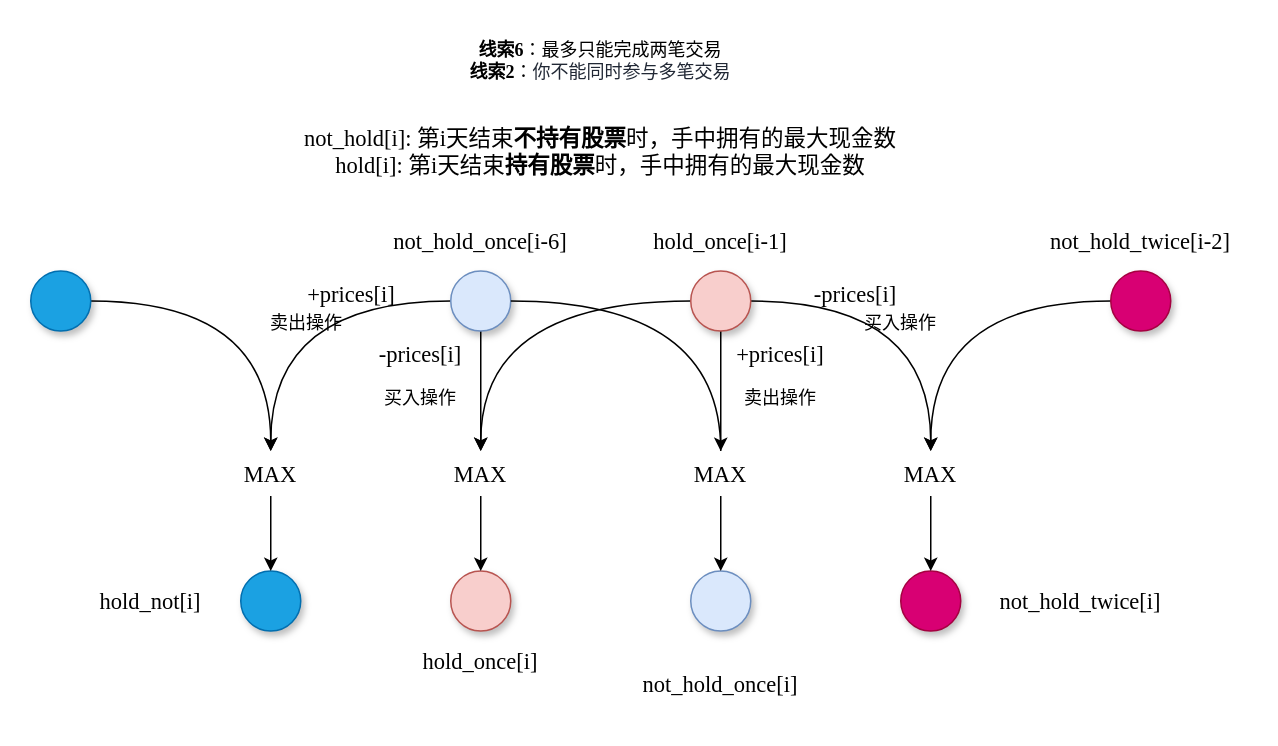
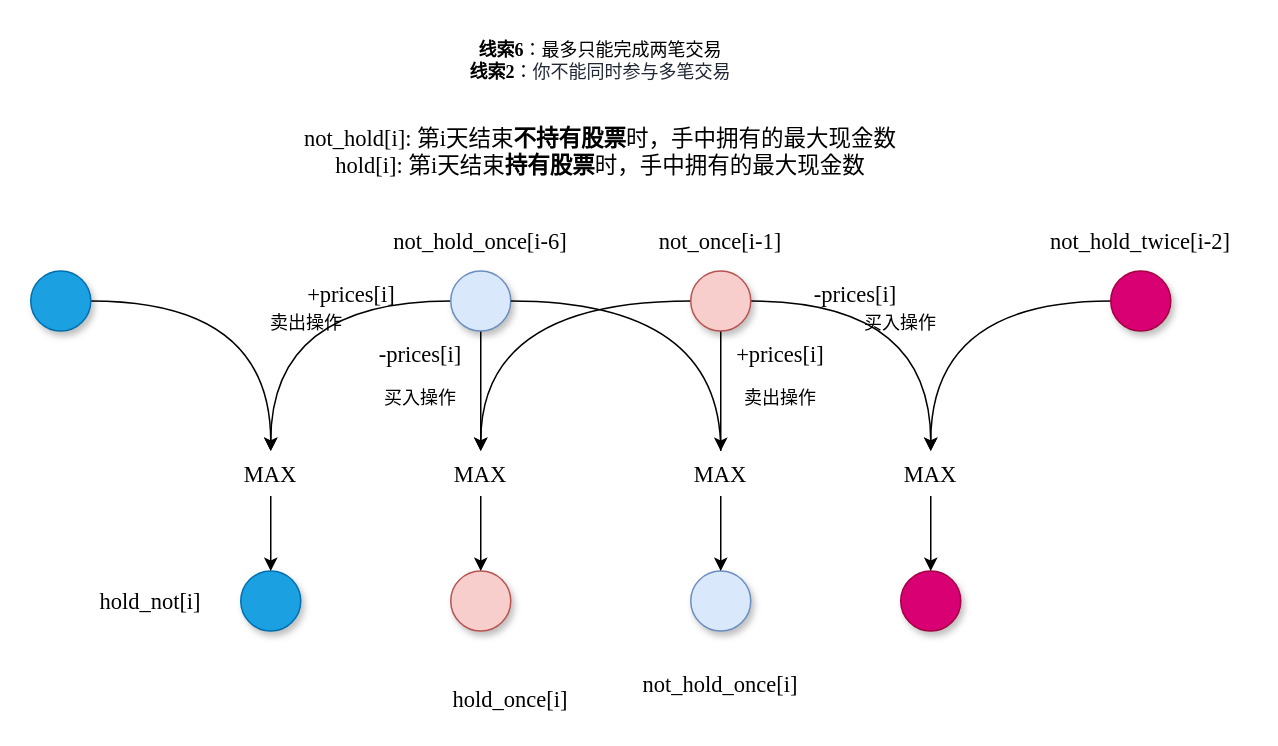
node "hold_once[i-1]": label "hold_once[i-1]" -> "not_once[i-1]"
node "not_hold_twice[i]": removed
node "hold_once[i]": moved (481, 661) -> (511, 698)
